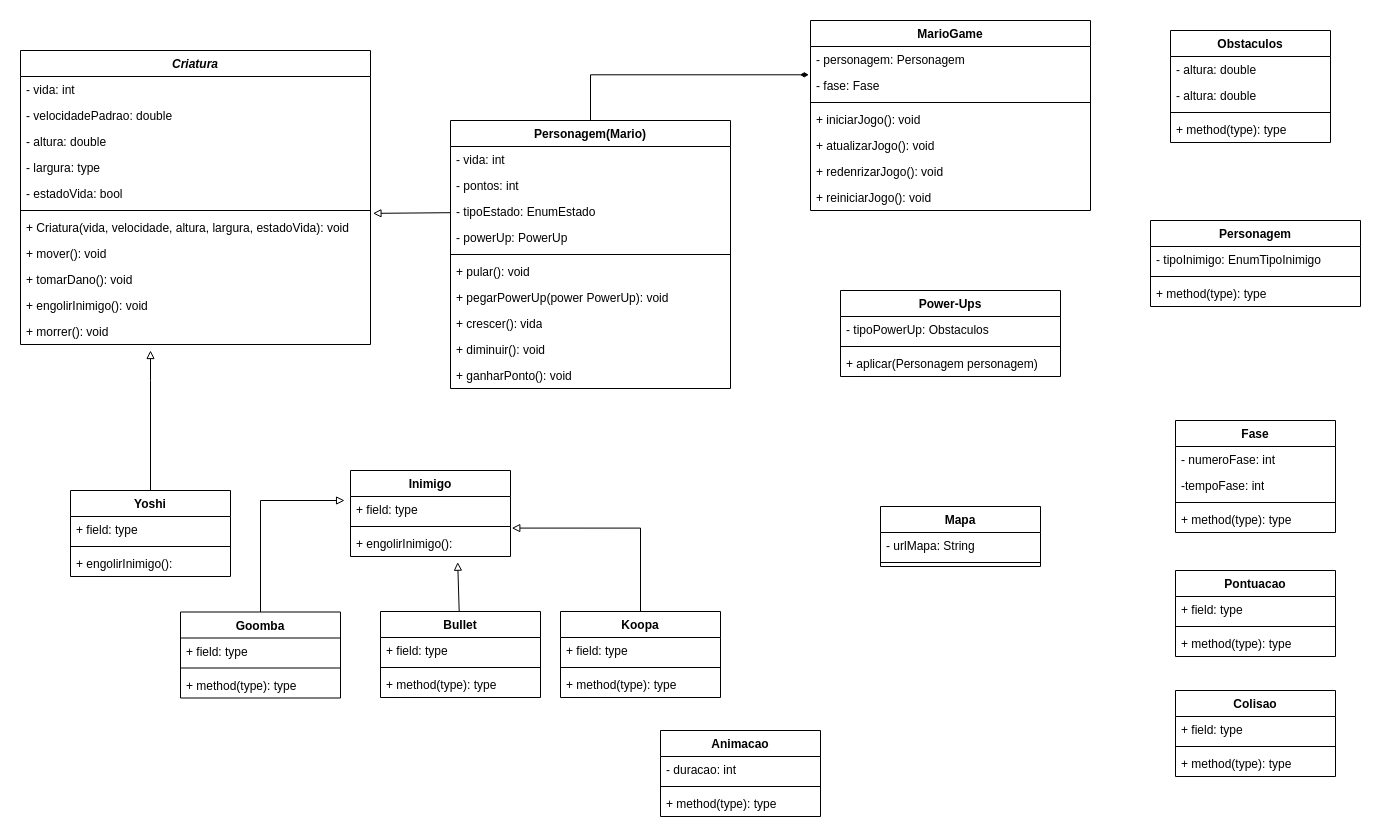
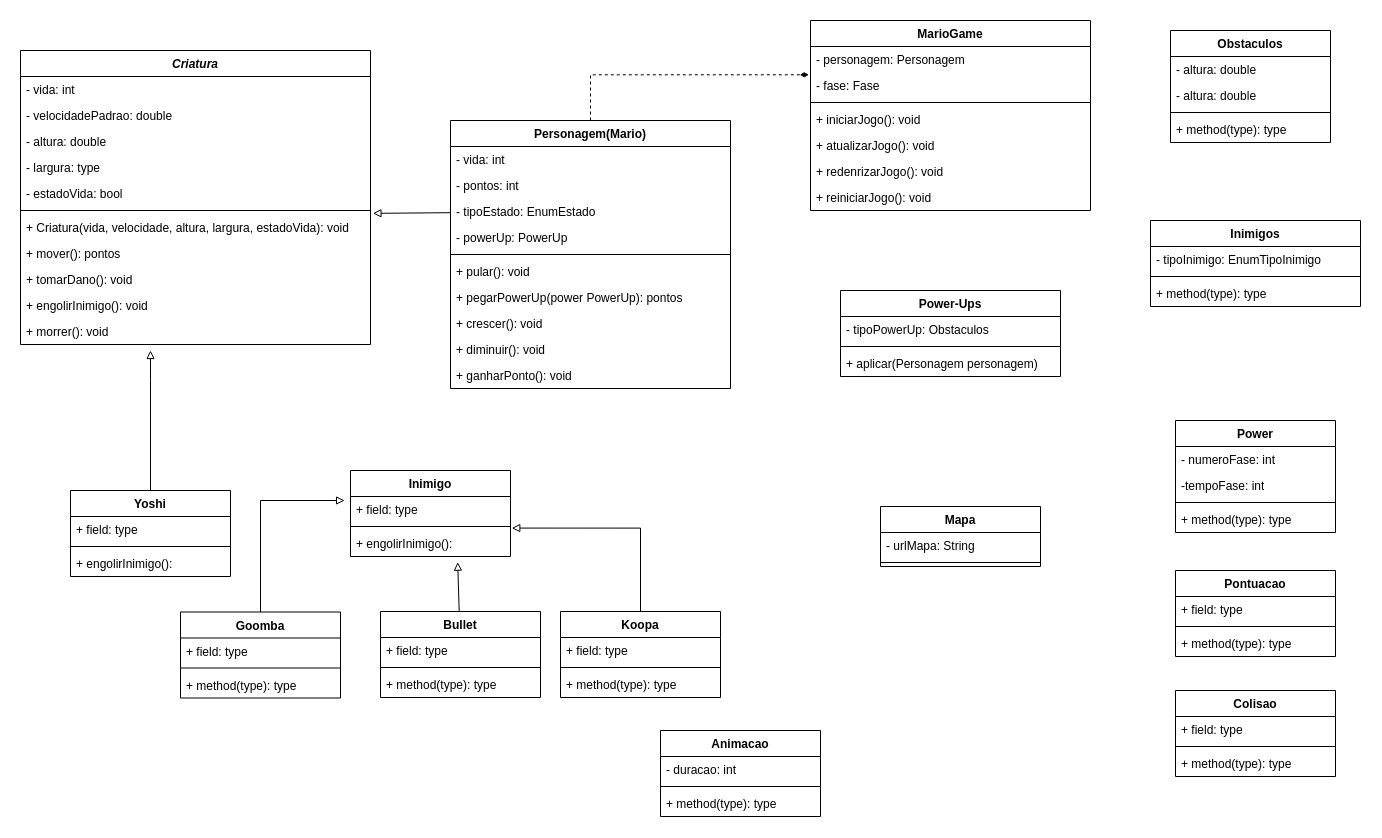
edge "Personagem(Mario)" -> "- fase: Fase": style solid -> dashed
node "Personagem": label "Personagem" -> "Inimigos"
node "+ mover(): void": label "+ mover(): void" -> "+ mover(): pontos"
node "+ pegarPowerUp(power PowerUp): void": label "+ pegarPowerUp(power PowerUp): void" -> "+ pegarPowerUp(power PowerUp): pontos"
node "+ crescer(): vida": label "+ crescer(): vida" -> "+ crescer(): void"
node "Fase": label "Fase" -> "Power"
